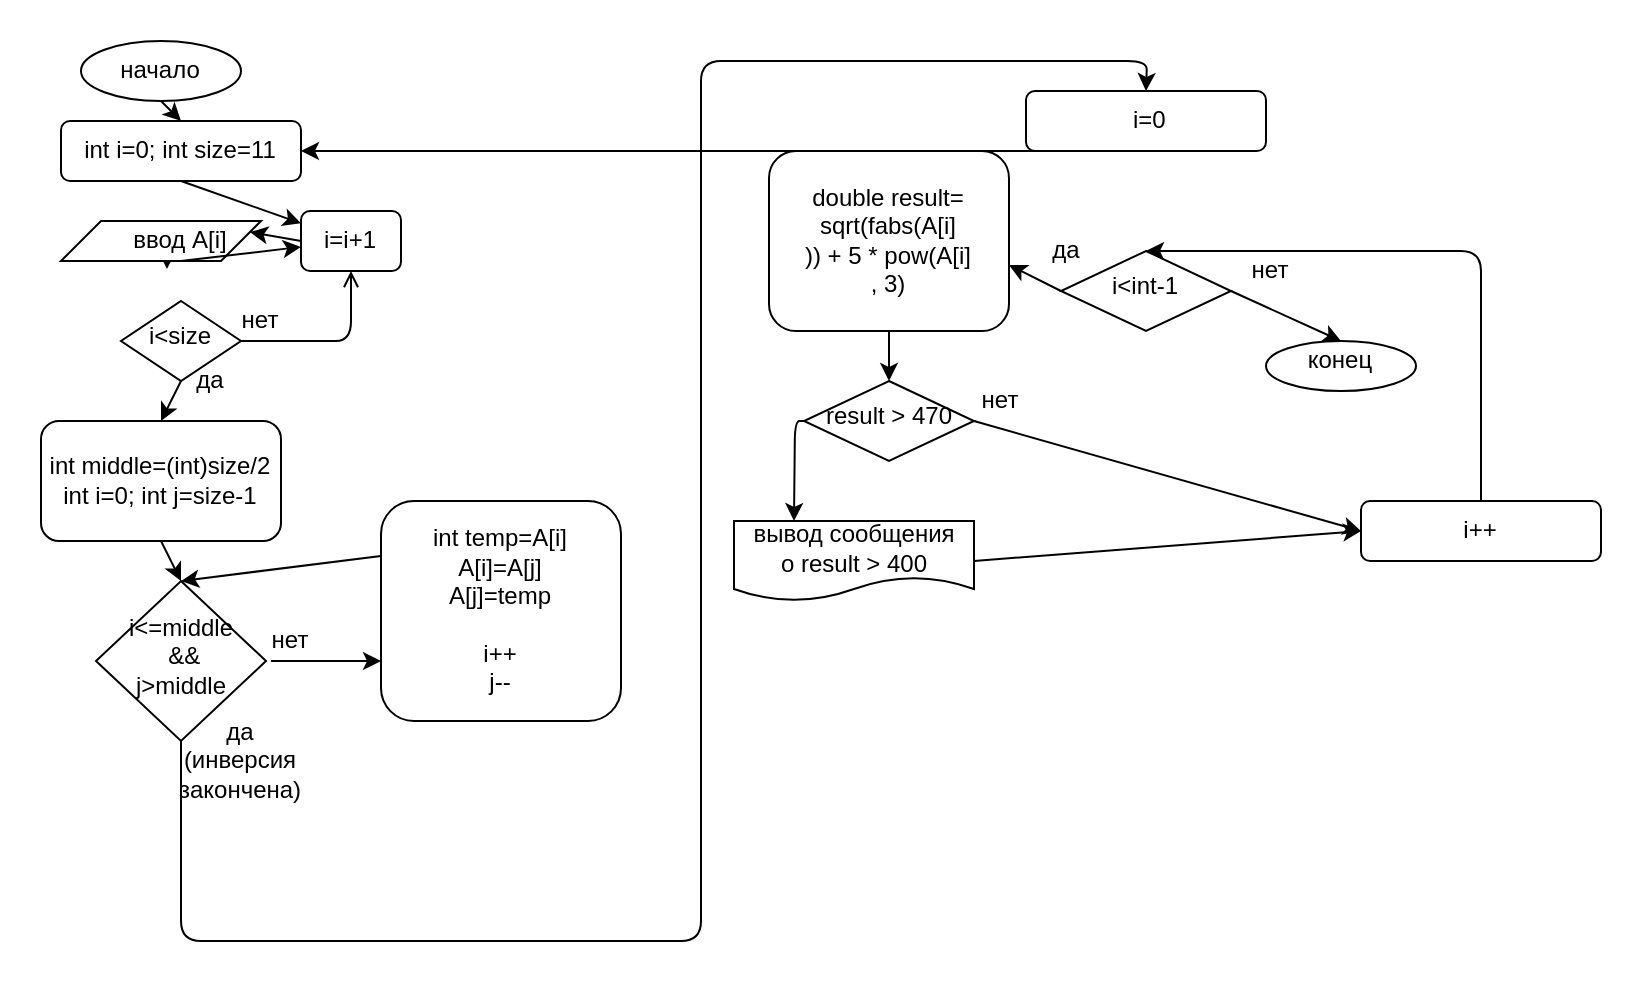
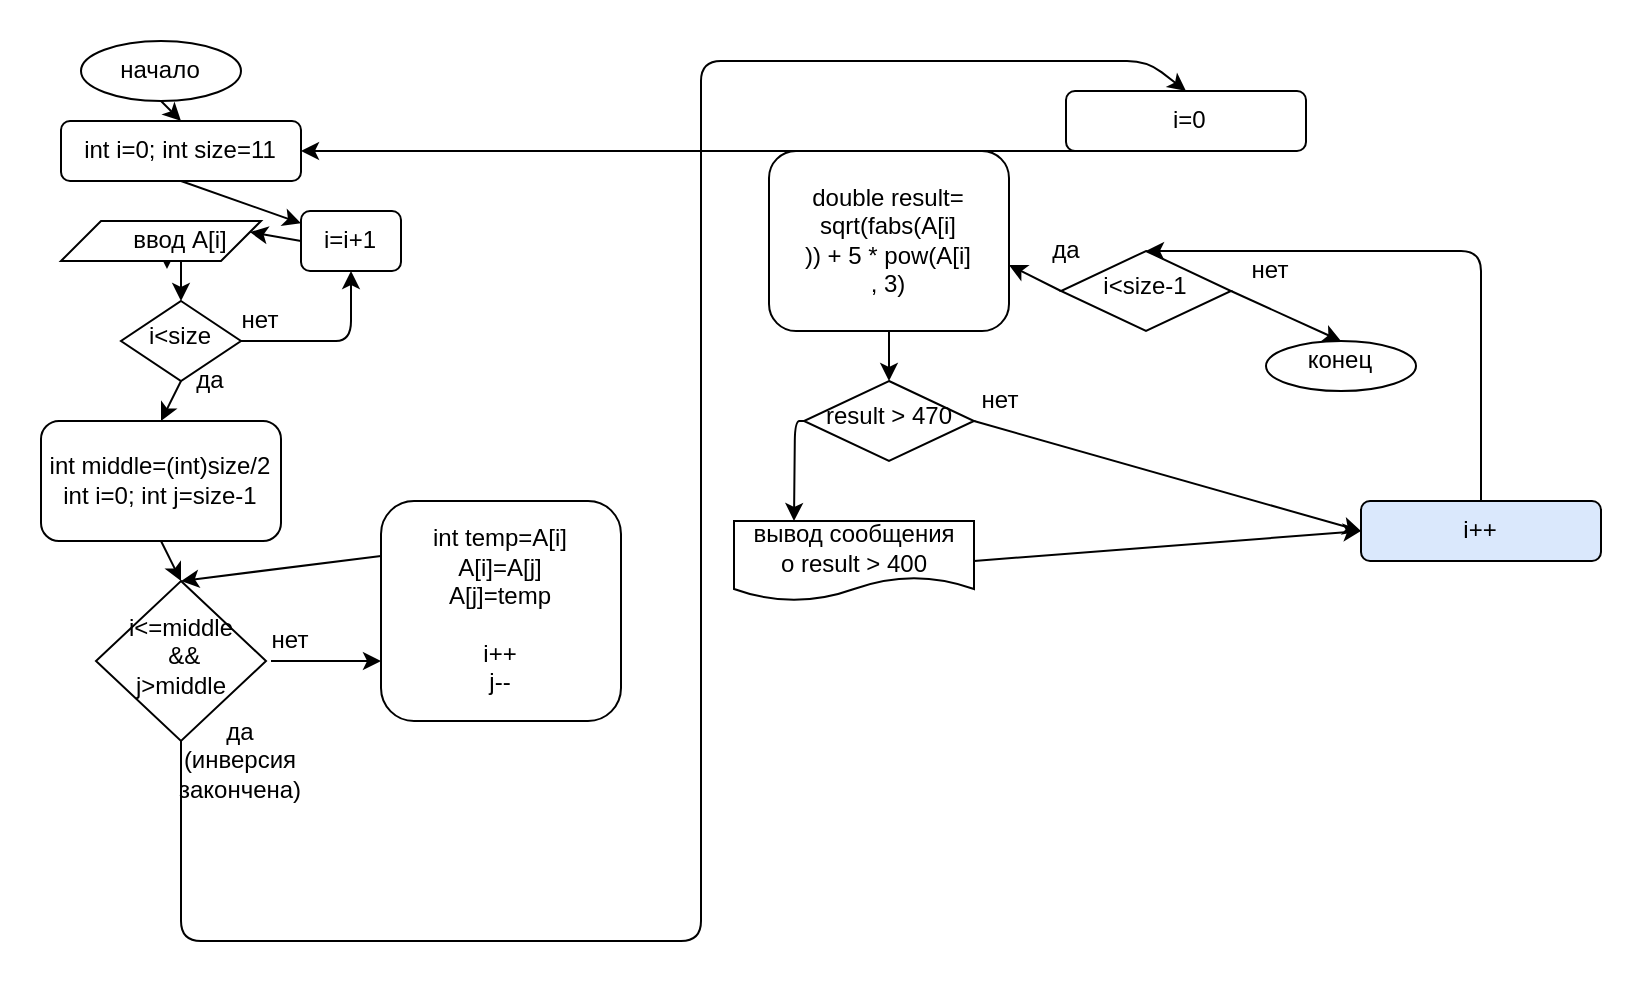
node "i=0": moved (1146, 121) -> (1186, 121)
edge "ввод A[i]" -> "i=i+1": now "ввод A[i]" -> "i<size"
edge "i<size" -> "i=i+1": arrowhead open -> classic
node "i<int-1": label "i<int-1" -> "i<size-1"
node "i++": fillcolor #ffffff -> #dae8fc
